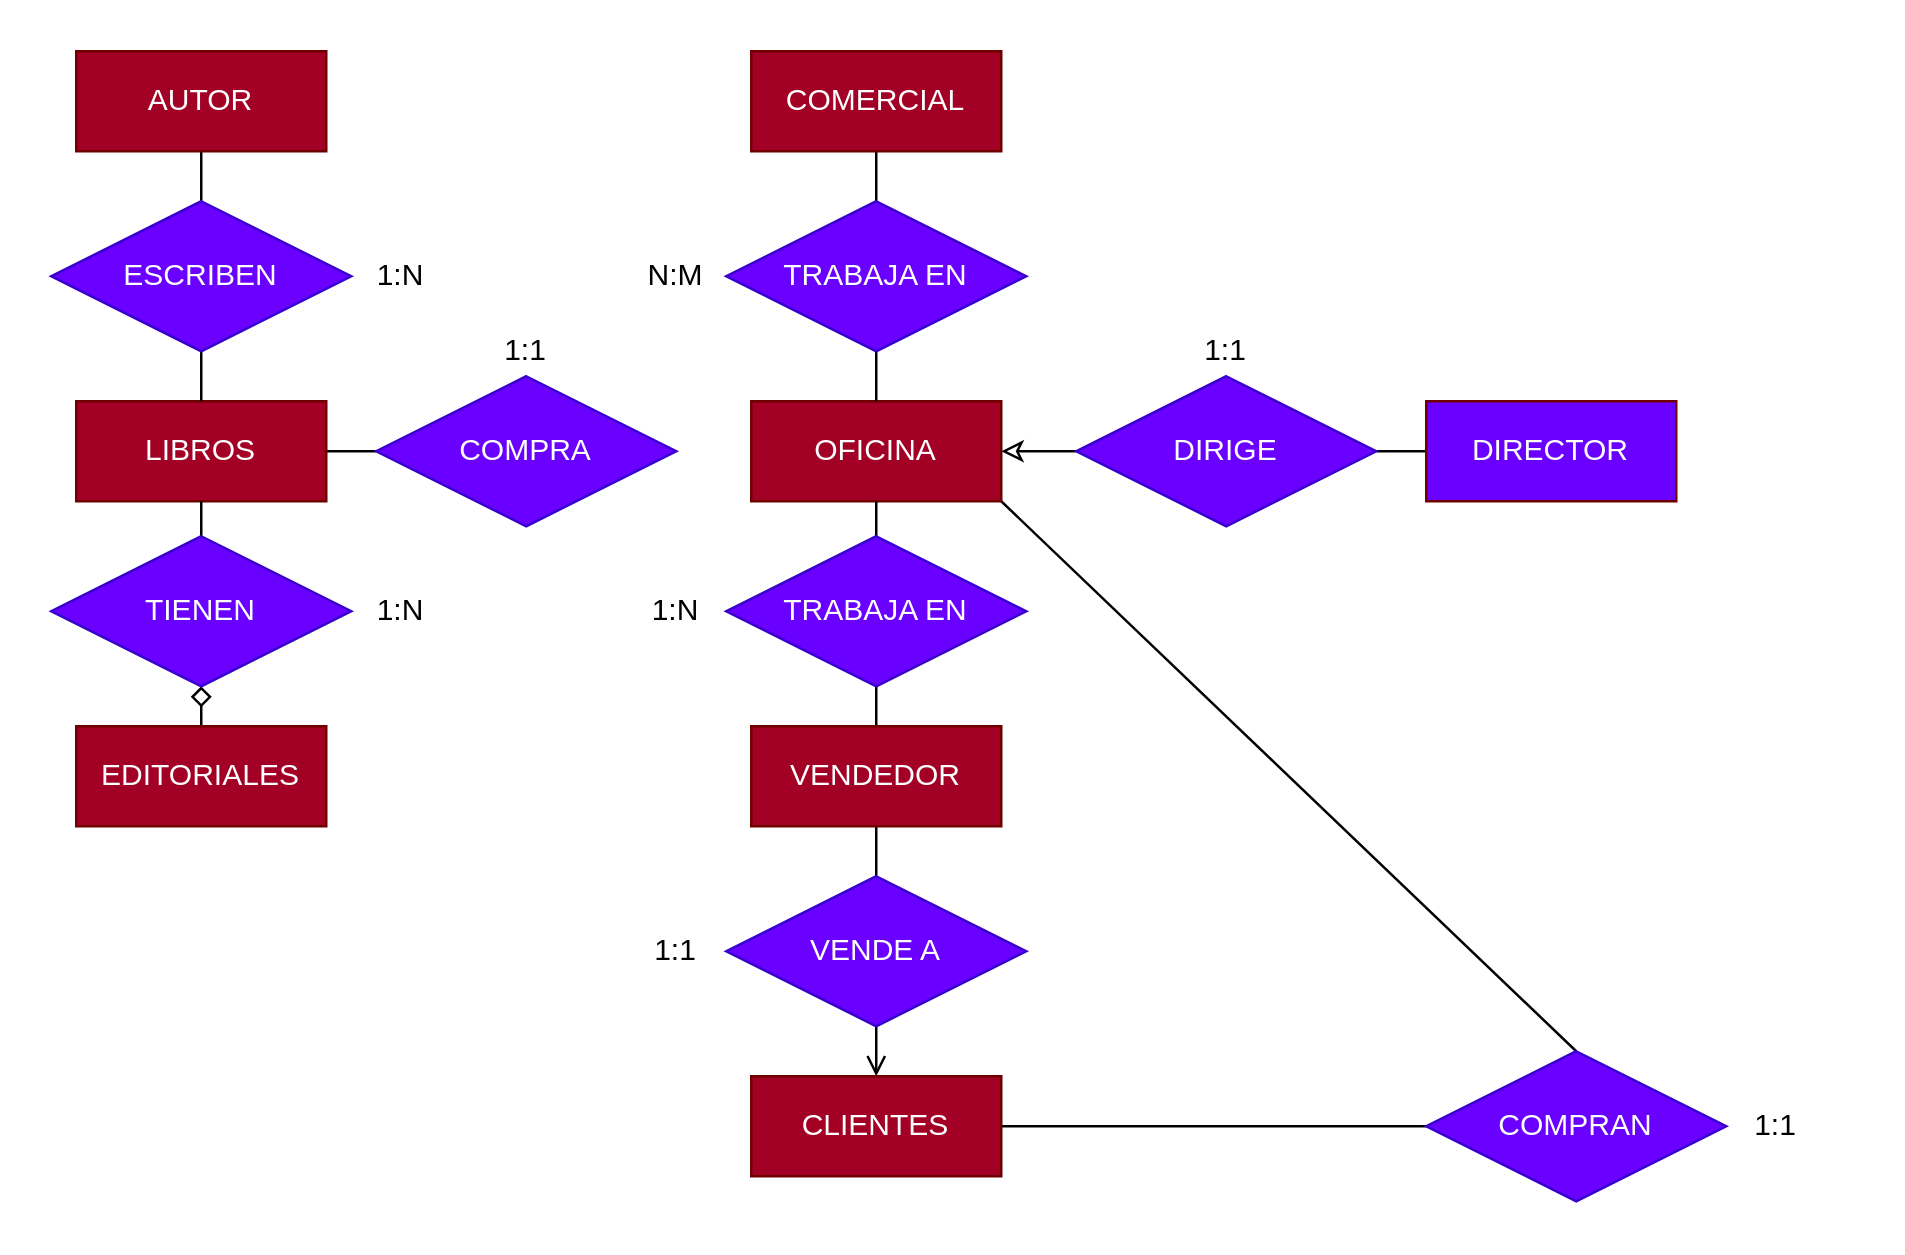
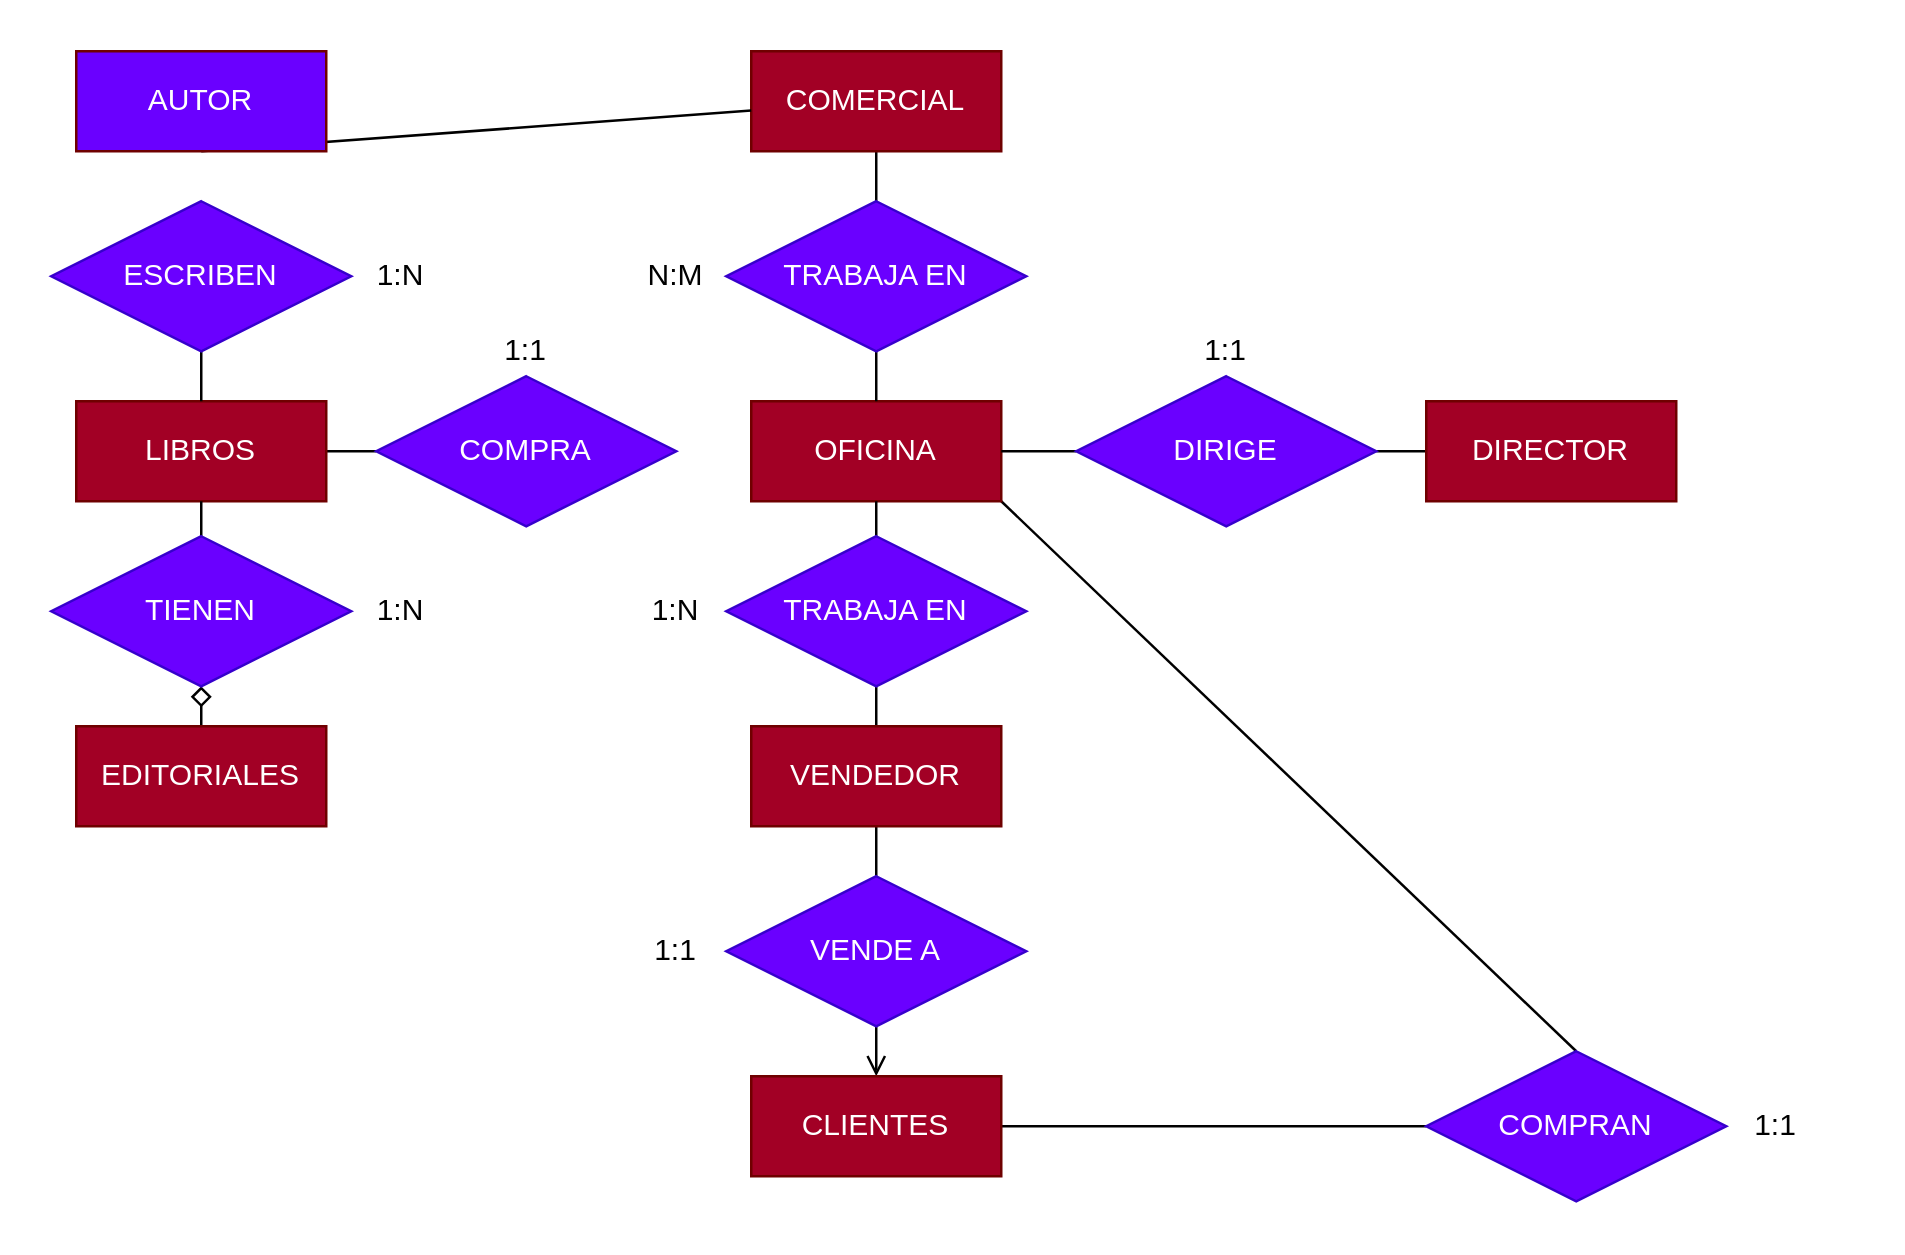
node "AUTOR": fillcolor #a20025 -> #6a00ff
edge "AUTOR" -- "ESCRIBEN": now "AUTOR" -- "COMERCIAL"
edge "DIRIGE" -> "OFICINA": arrowhead classic -> none
node "DIRECTOR": fillcolor #6a00ff -> #a20025
